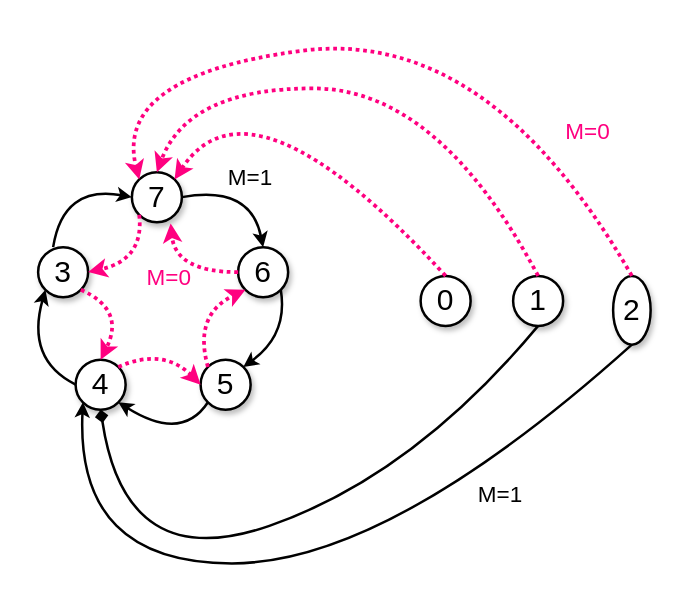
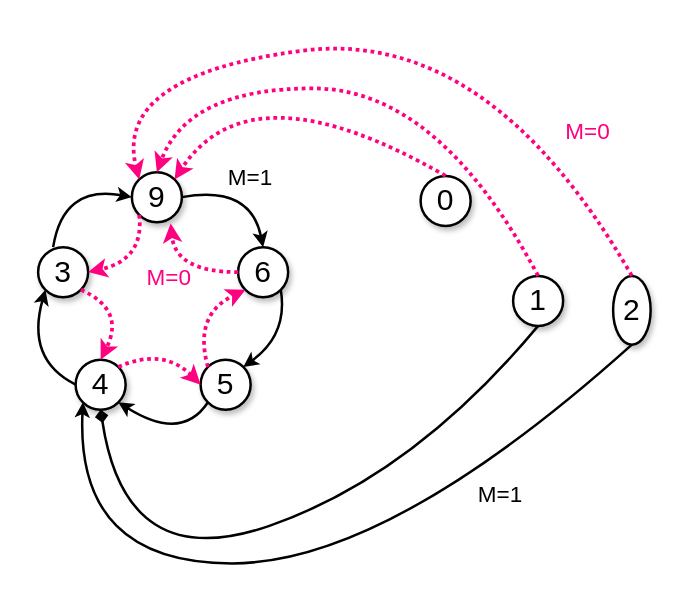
node "7": label "7" -> "9"
node "0": moved (446, 301) -> (446, 201)
